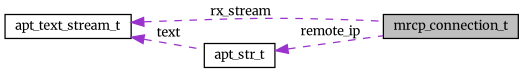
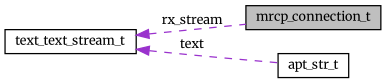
node "apt_text_stream_t": label "apt_text_stream_t" -> "text_text_stream_t"
edge "mrcp_connection_t" -> "apt_str_t": removed, label "remote_ip"
